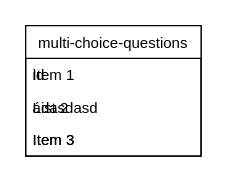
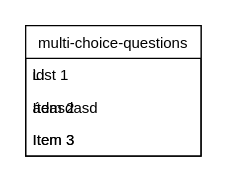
node "Item 1": label "Item 1" -> "List 1"
node "List 2": label "List 2" -> "Item 2"
